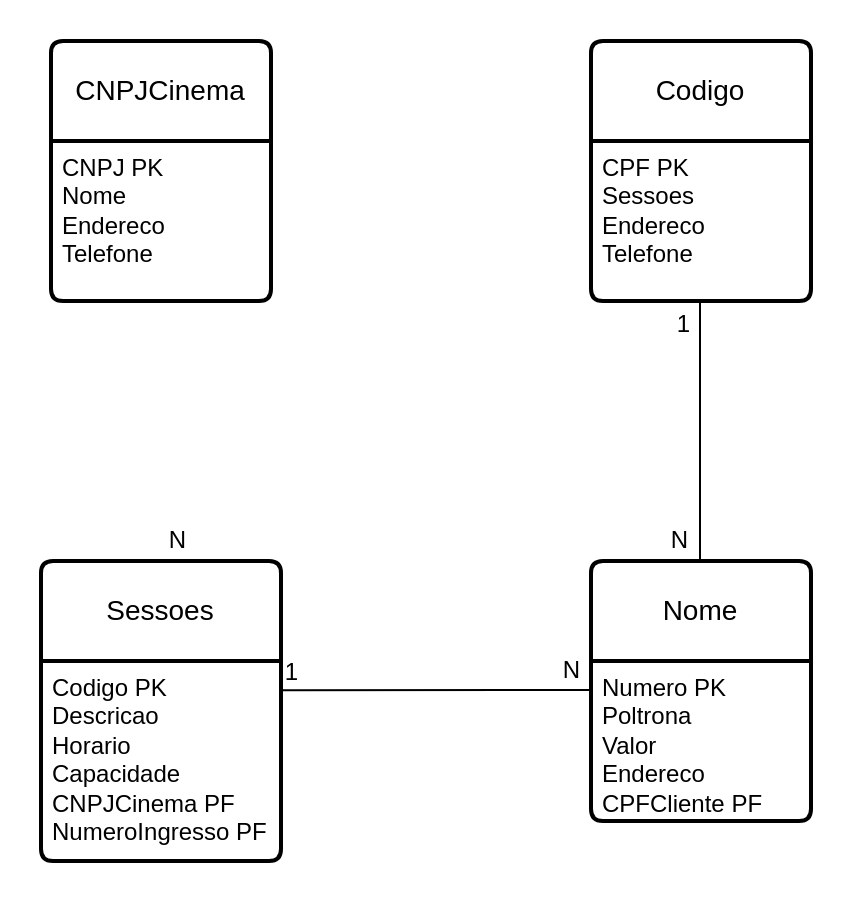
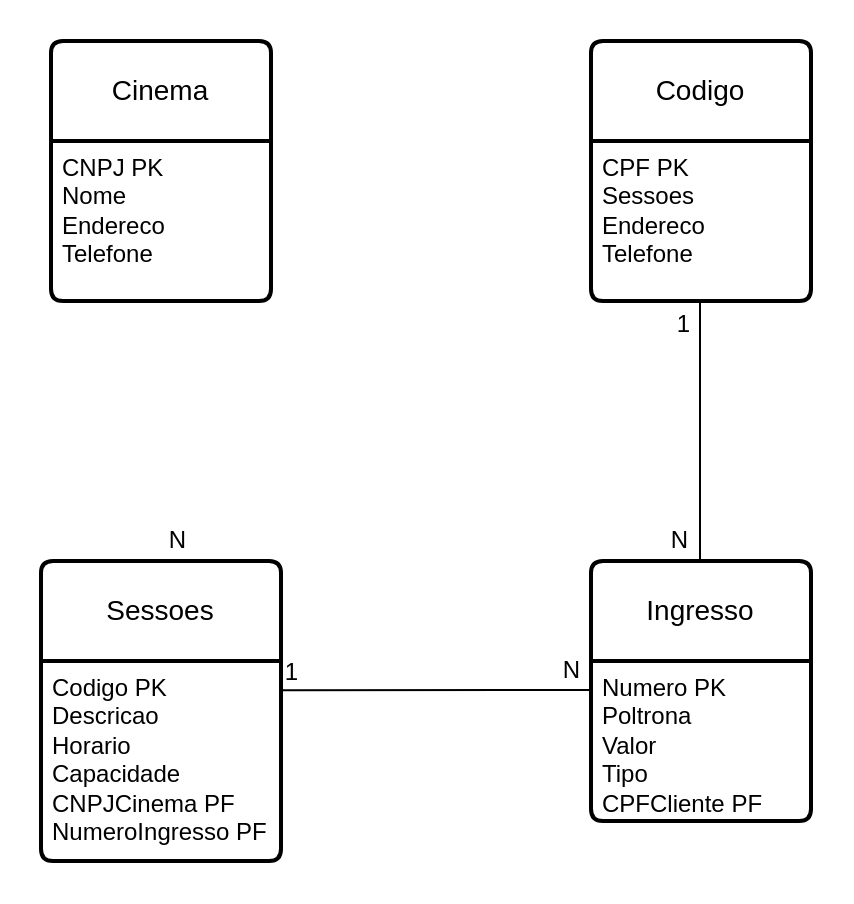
node "CNPJCinema": label "CNPJCinema" -> "Cinema"
node "Nome": label "Nome" -> "Ingresso"
node "Numero PK Poltrona Valor Endereco CPFCliente PF": label "Numero PK Poltrona Valor Endereco CPFCliente PF" -> "Numero PK Poltrona Valor Tipo CPFCliente PF"
